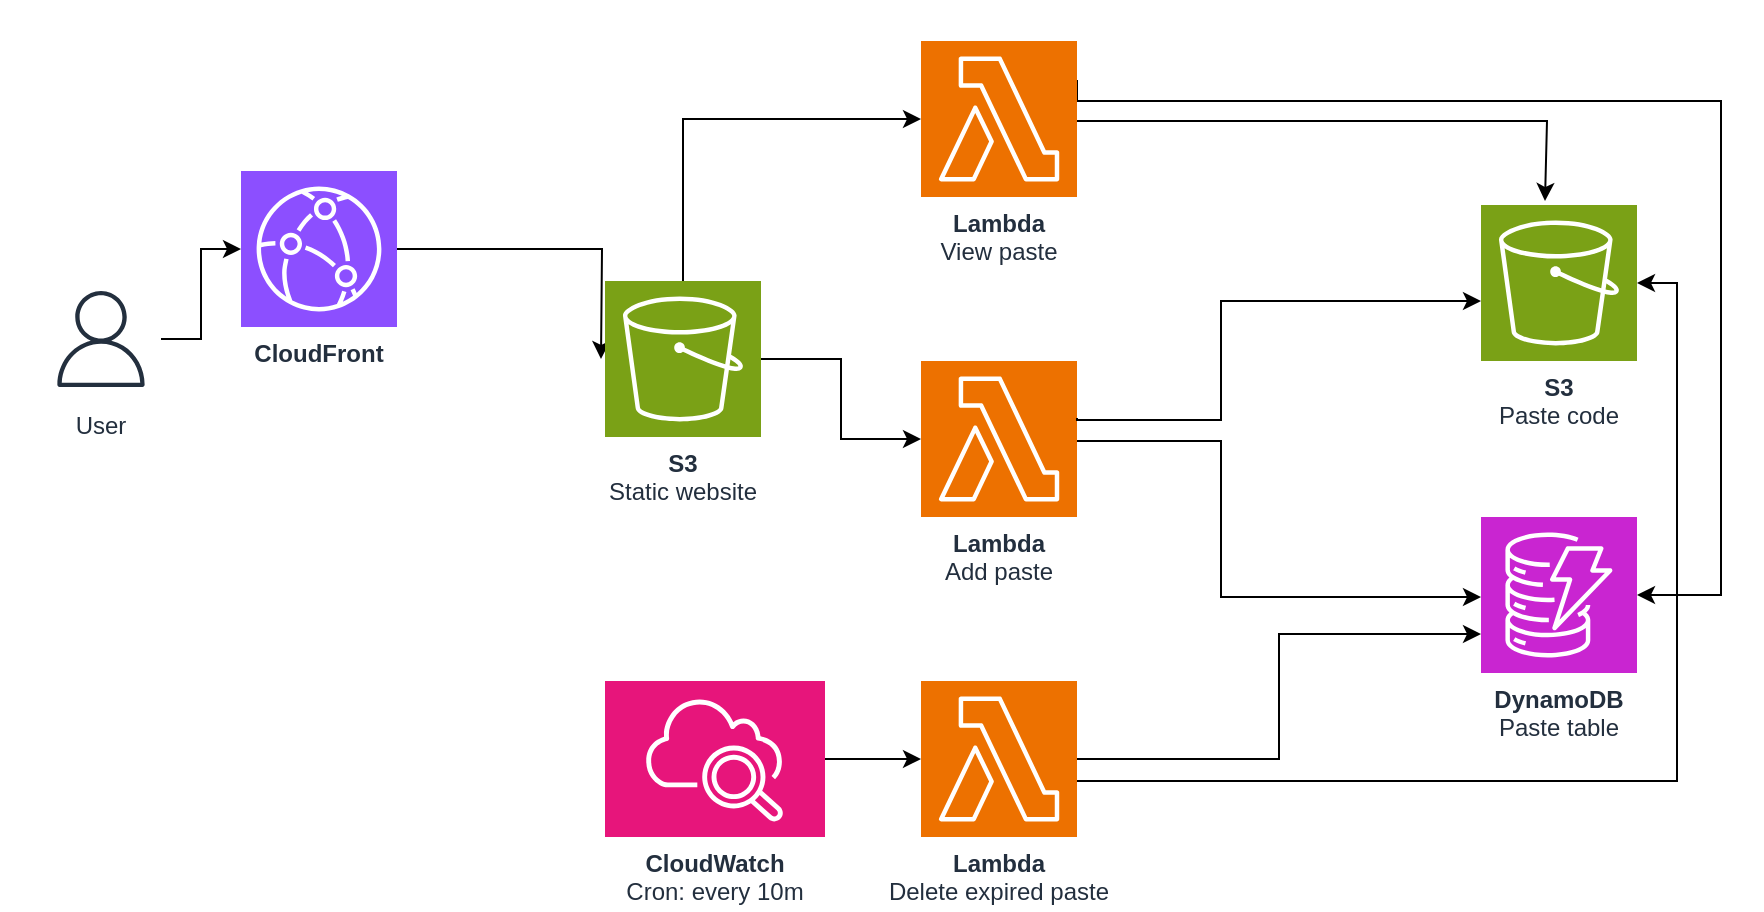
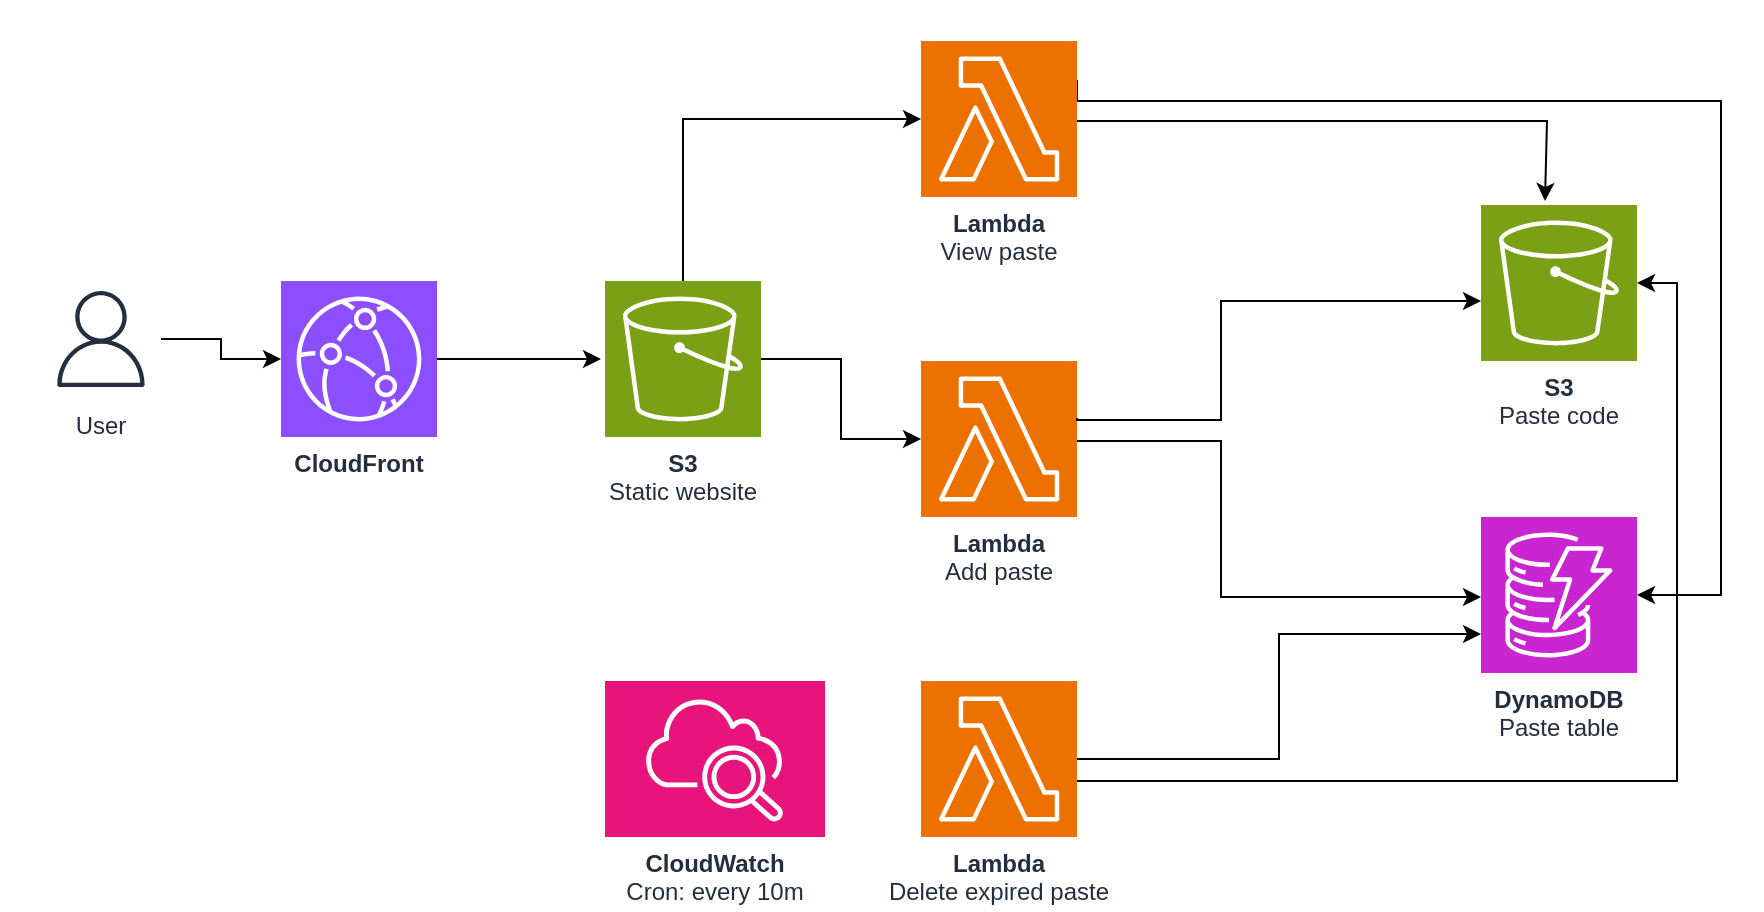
node "CloudFront": moved (319, 249) -> (359, 359)
edge "CloudWatch Cron: every 10m" -> "Lambda Delete expired paste": removed
